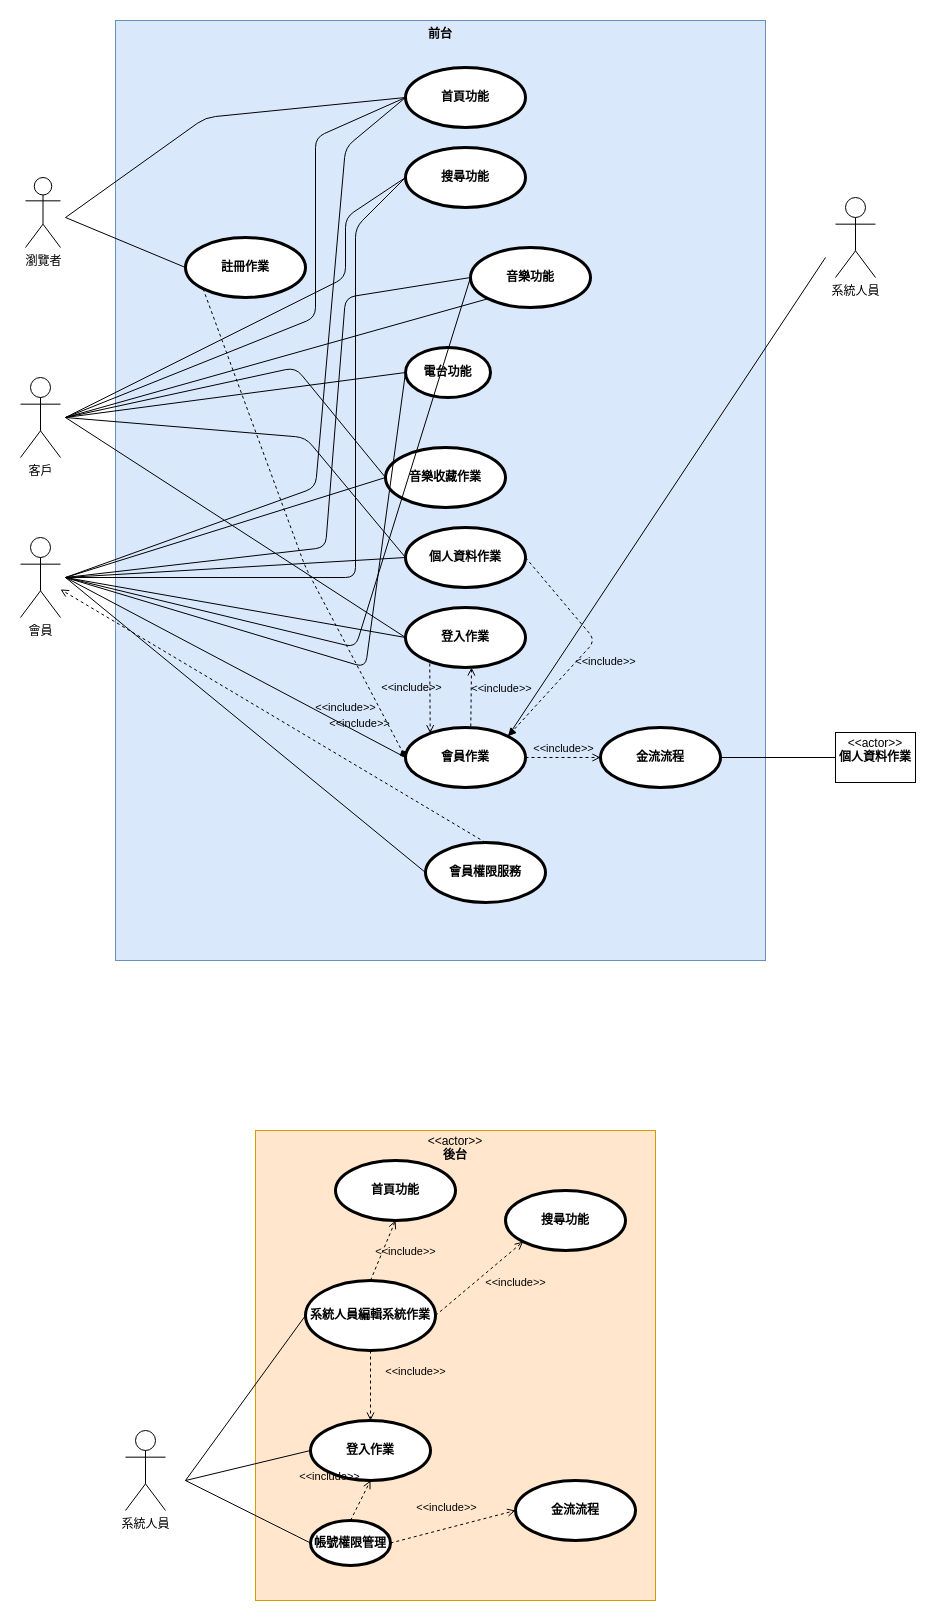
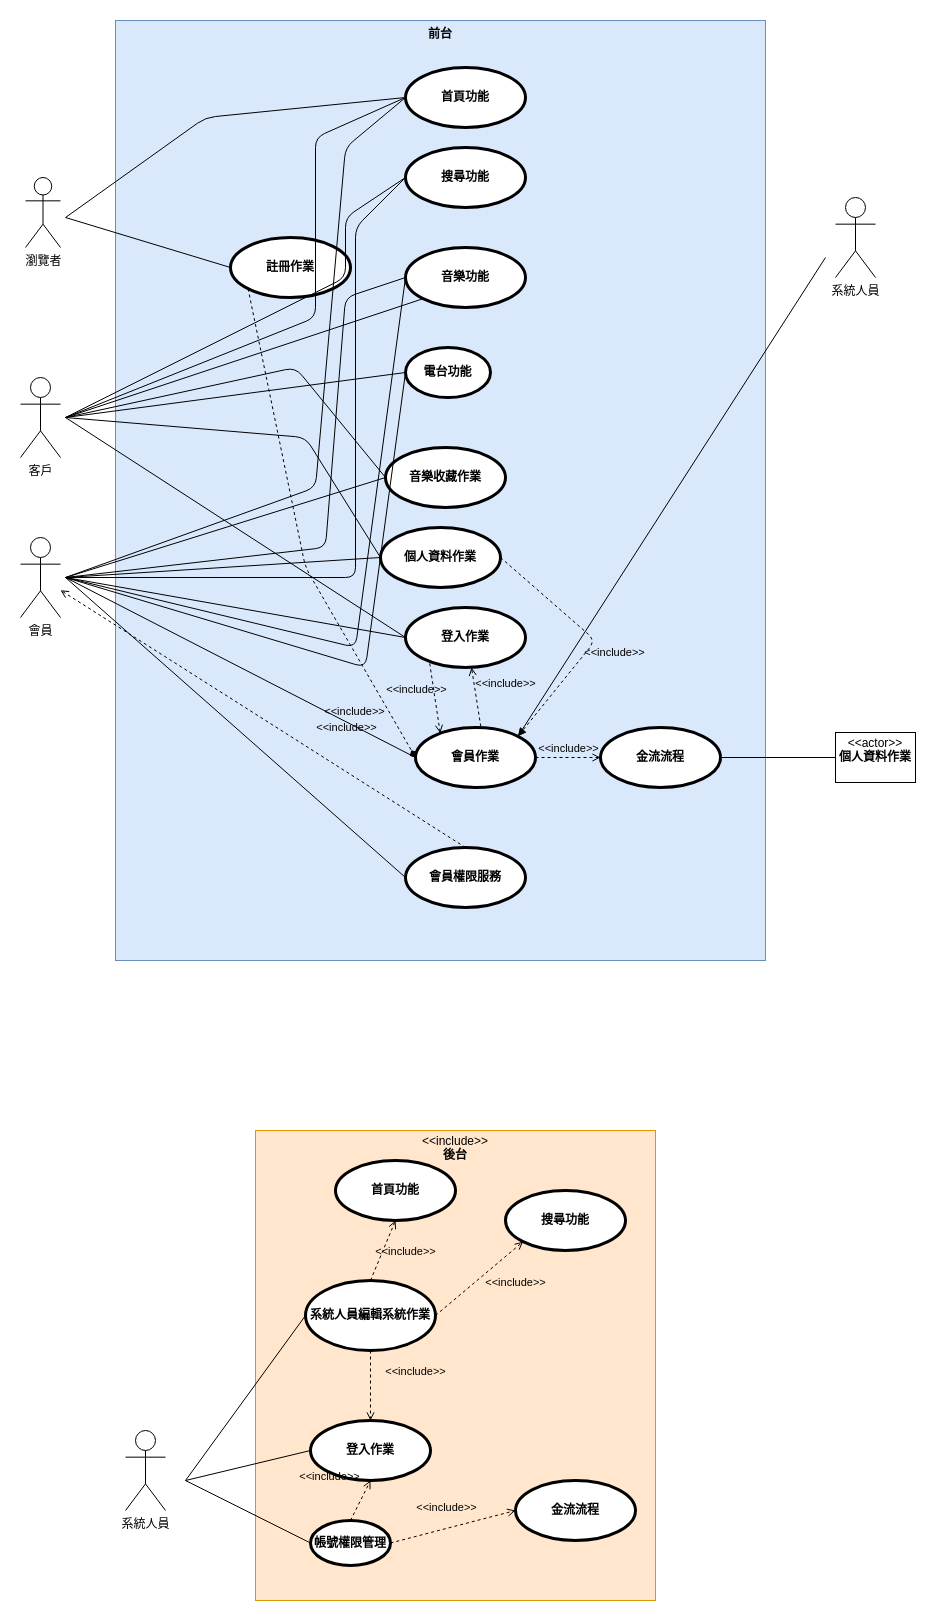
node "註冊作業": moved (246, 268) -> (291, 268)
node "音樂功能": moved (531, 278) -> (466, 278)
node "個人資料作業": moved (466, 558) -> (441, 558)
node "會員作業": moved (466, 758) -> (476, 758)
node "會員權限服務": moved (486, 873) -> (466, 878)
node "<<actor>> 後台": label "<<actor>> 後台" -> "<<include>> 後台"
